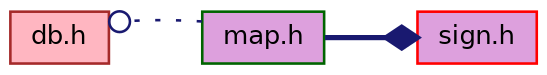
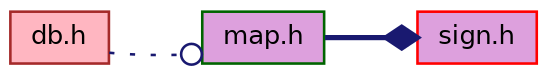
edge "map.h" -> "db.h": reversed
